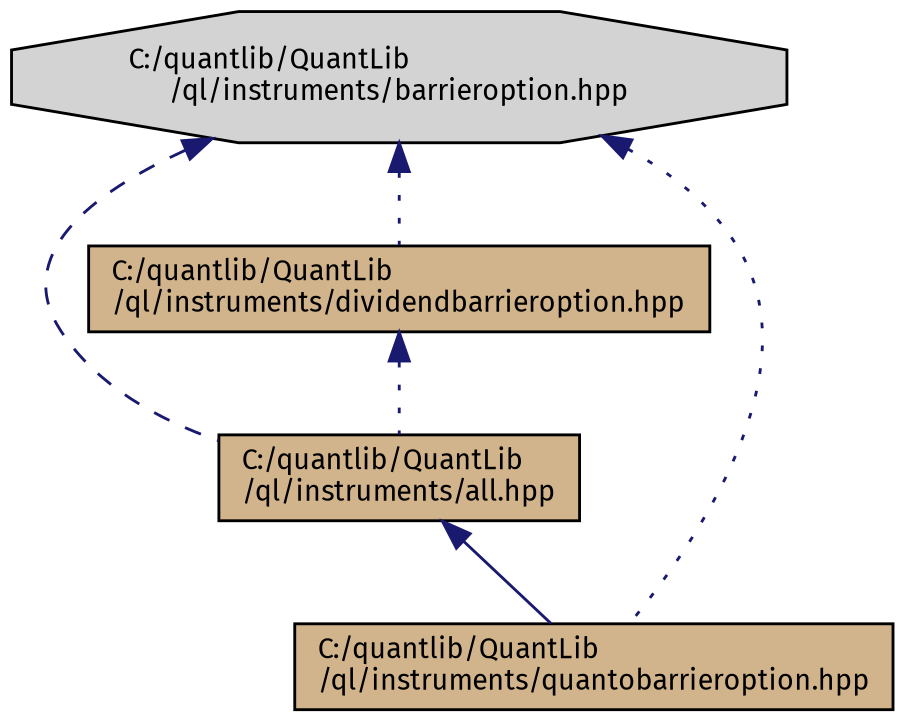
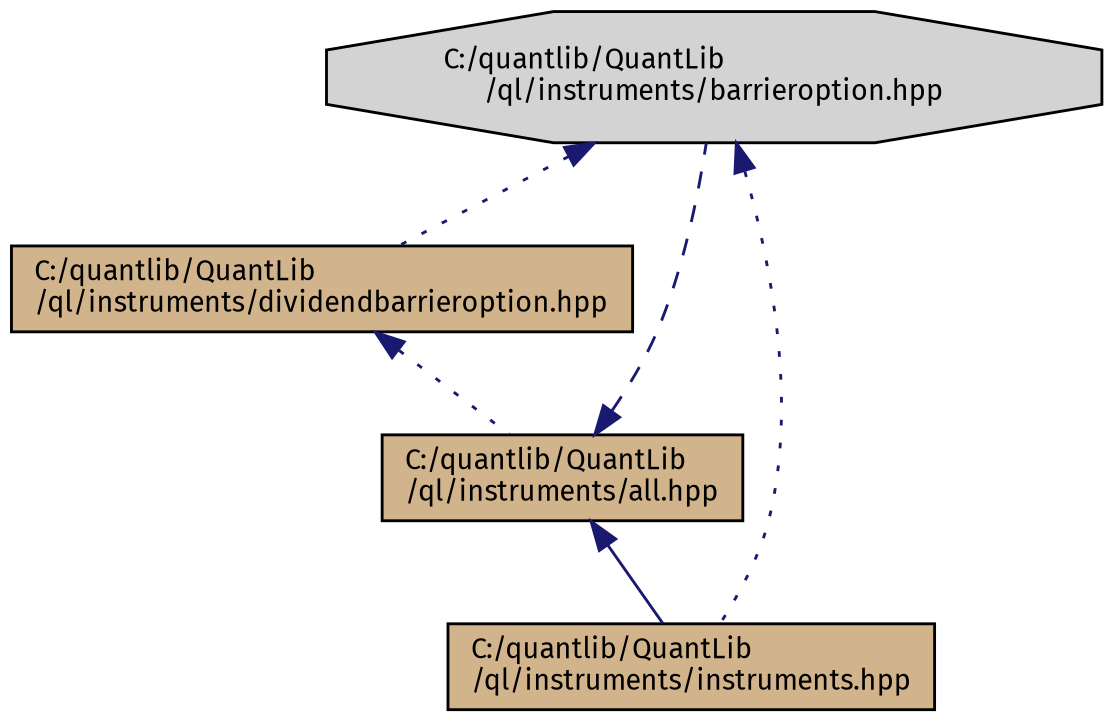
edge "C:/quantlib/QuantLib /ql/instruments/all.hpp" -> "C:/quantlib/QuantLib /ql/instruments/barrieroption.hpp": reversed
node "C:/quantlib/QuantLib /ql/instruments/quantobarrieroption.hpp": label "C:/quantlib/QuantLib /ql/instruments/quantobarrieroption.hpp" -> "C:/quantlib/QuantLib /ql/instruments/instruments.hpp"
